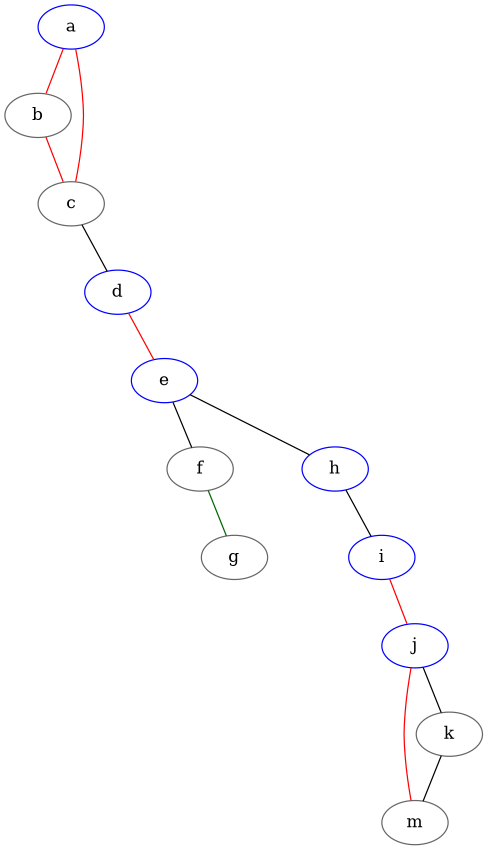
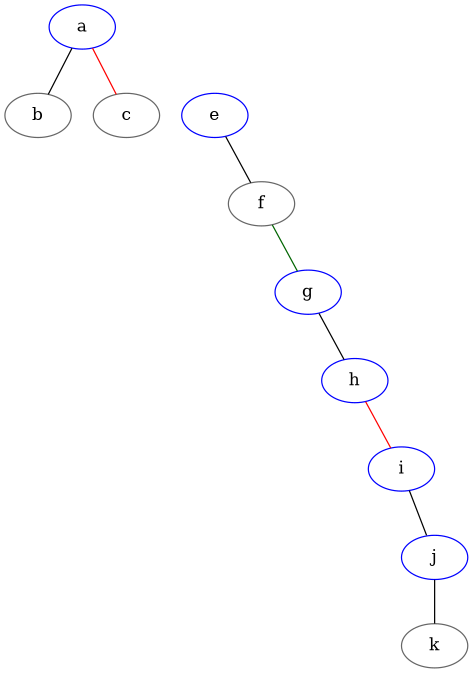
edge "a" -- "b": color red -> black
edge "b" -- "c": removed
node "d": removed
edge "e" -- "h": now "g" -- "h"
edge "h" -- "i": color black -> red
node "g": color gray40 -> blue
edge "i" -- "j": color red -> black
node "m": removed
